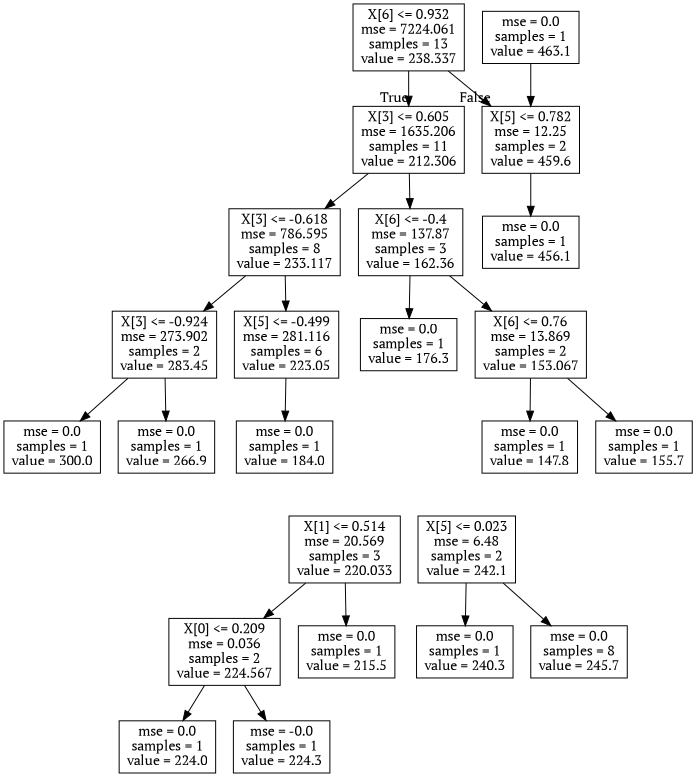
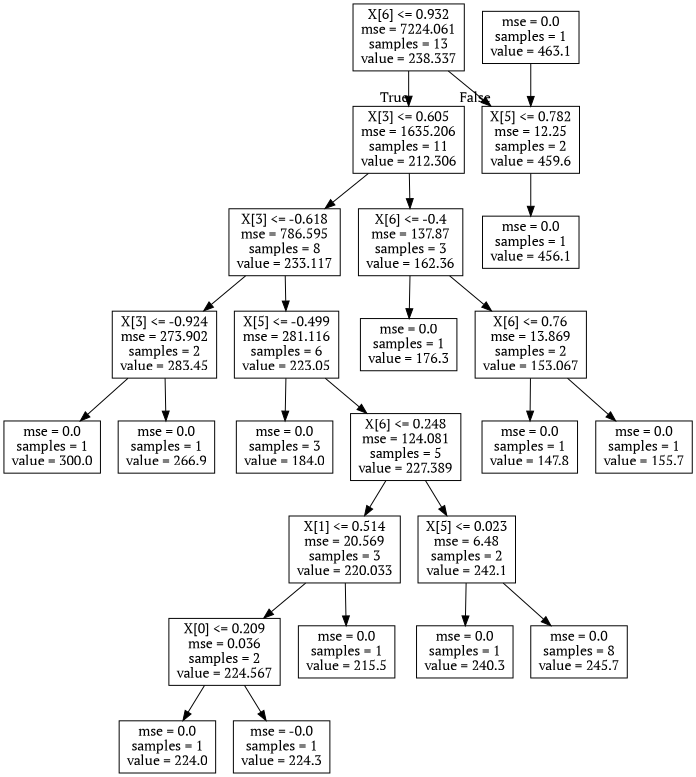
node "mse = 0.0 samples = 1 value = 184.0": label "mse = 0.0 samples = 1 value = 184.0" -> "mse = 0.0 samples = 3 value = 184.0"
node "X[6] <= 0.248 mse = 124.081 samples = 5 value = 227.389": added
